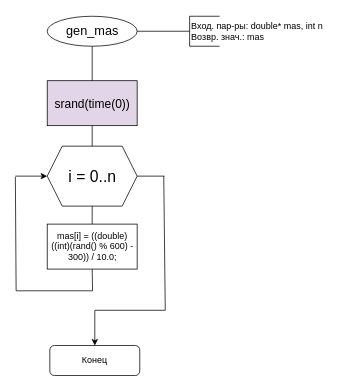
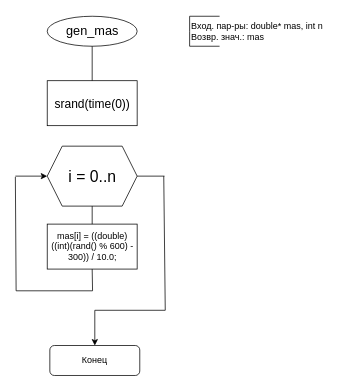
edge "gen_mas" -- "Вход. пар-ры: double* mas, int n Возвр. знач.: mas": removed
node "srand(time(0))": fillcolor #e1d5e7 -> #ffffff
edge "srand(time(0))" -- "i = 0..n": removed
